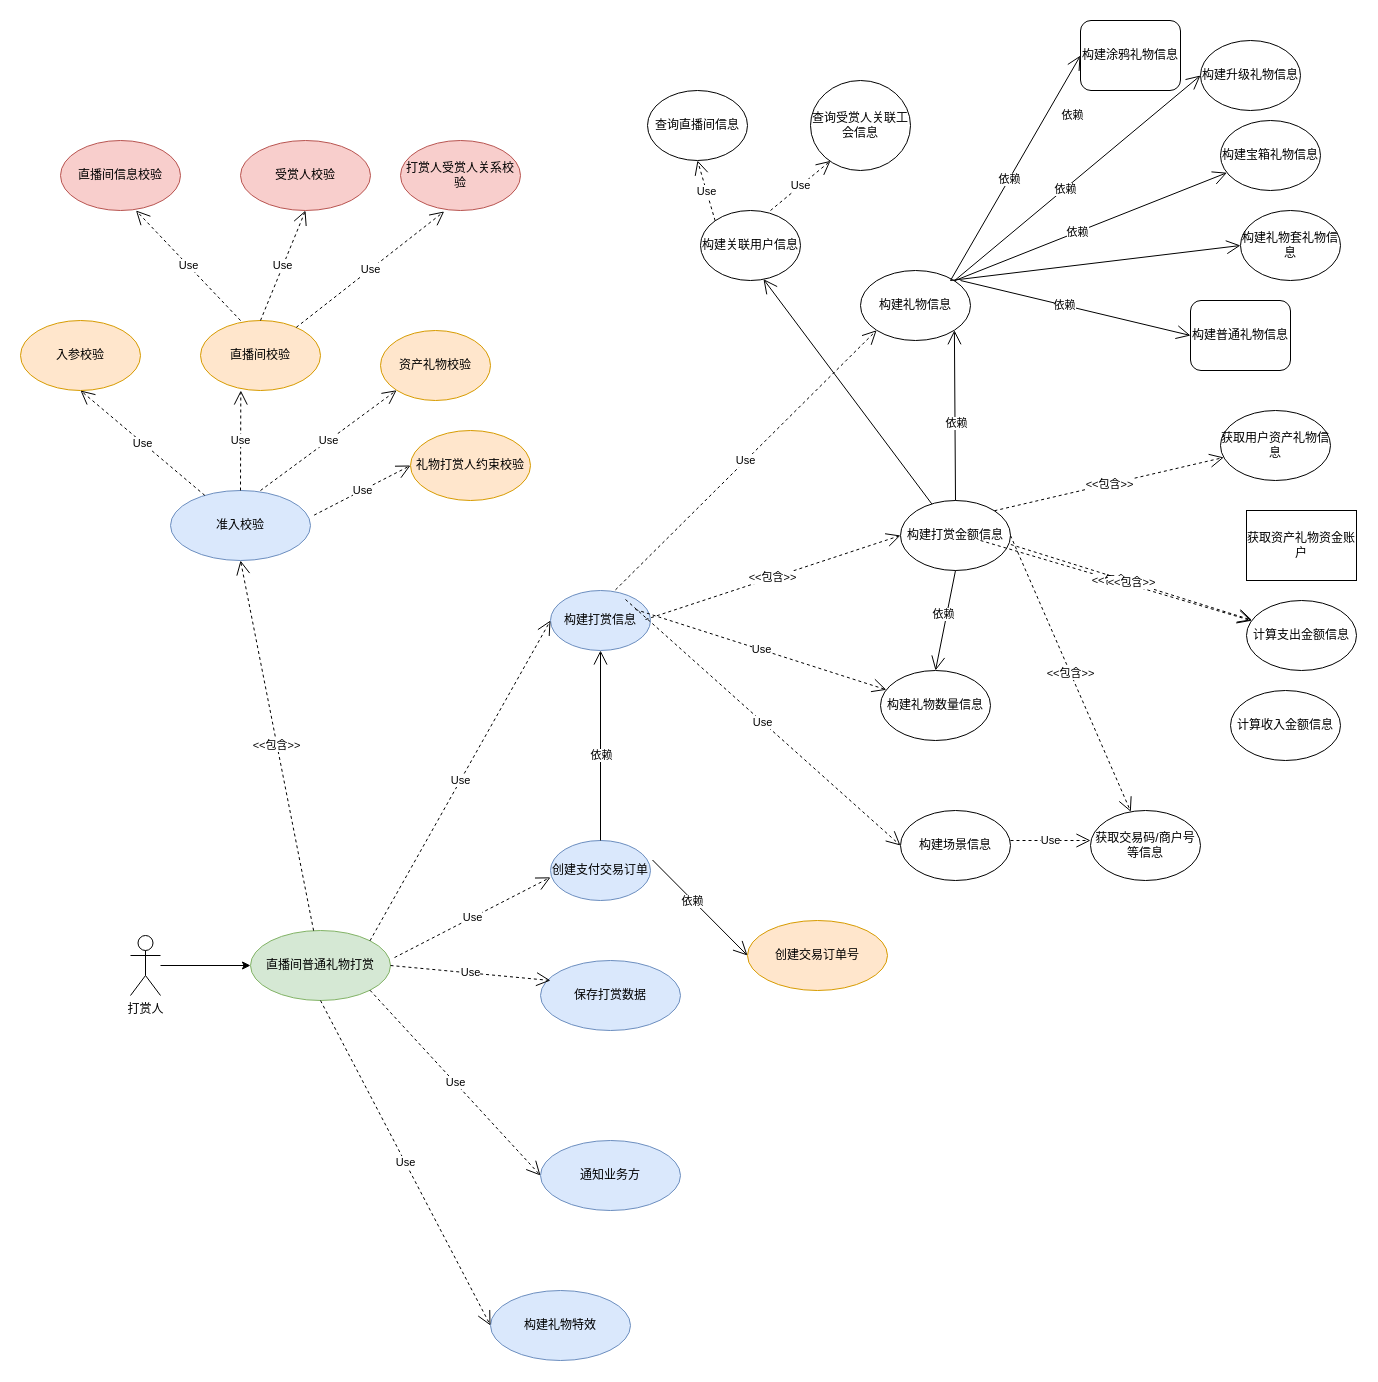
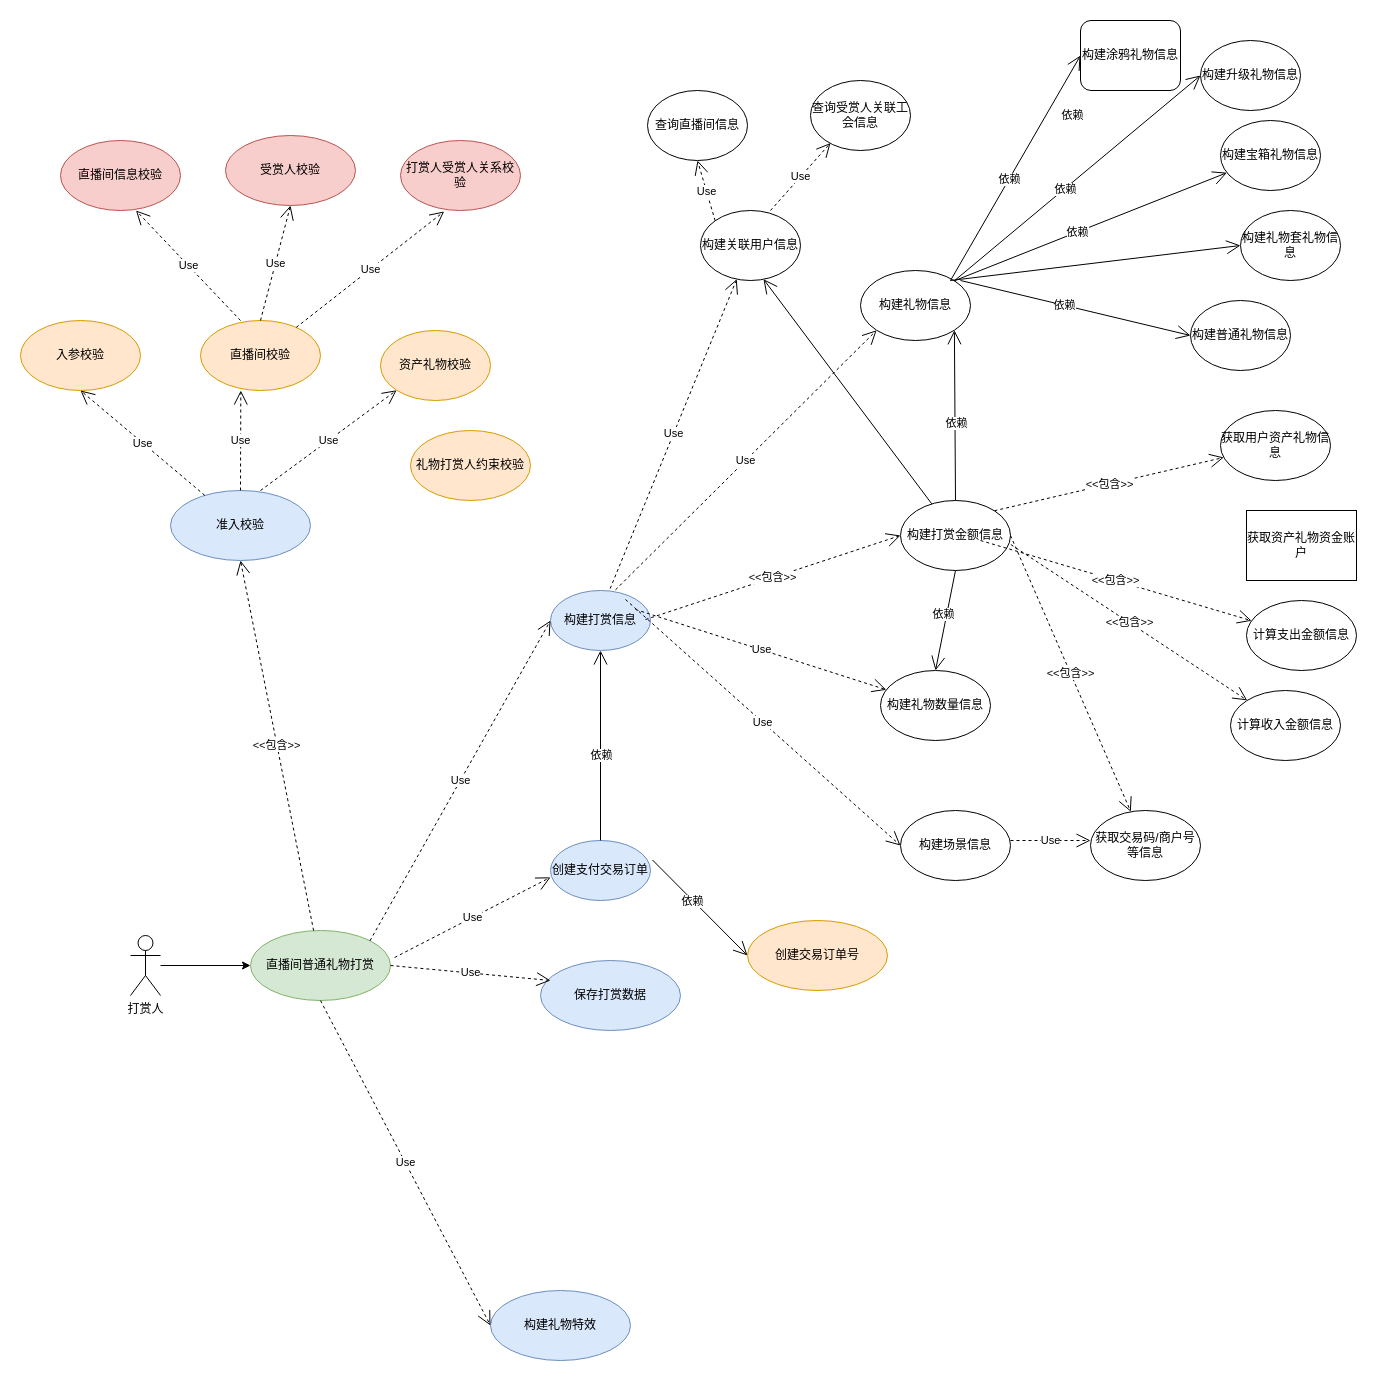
node "查询受赏人关联工会信息": size 100x90 -> 100x70
node "受赏人校验": moved (306, 176) -> (291, 171)
node "构建普通礼物信息": shape rounded rectangle -> ellipse
edge "构建打赏信息" -> "构建关联用户信息": added, label "Use"
edge "准入校验" -> "礼物打赏人约束校验": removed, label "Use"
edge "构建打赏金额信息" -> "计算支出金额信息": now "构建打赏金额信息" -> "计算收入金额信息"
edge "直播间普通礼物打赏" -> "通知业务方": removed, label "Use"
node "通知业务方": removed
